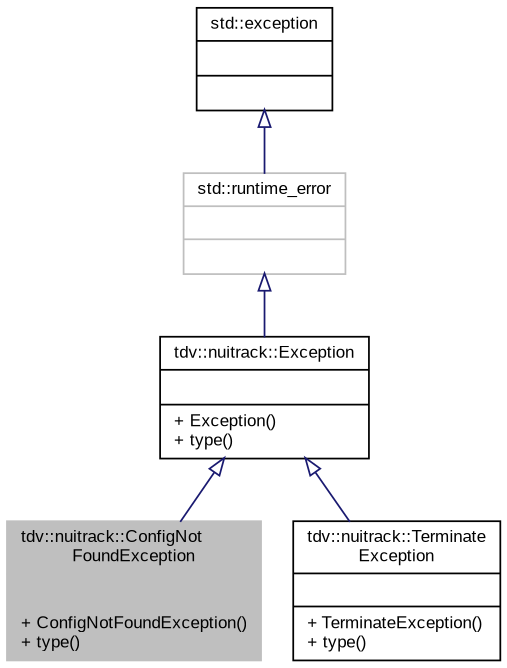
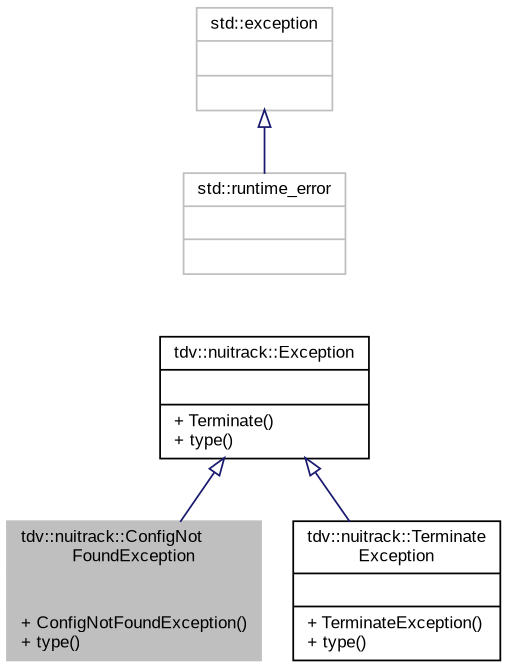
node "std::exception": color black -> grey75
edge "tdv::nuitrack::Exception" -> "std::runtime_error": removed
node "tdv::nuitrack::Exception": text "+ Exception()" -> "+ Terminate()"
